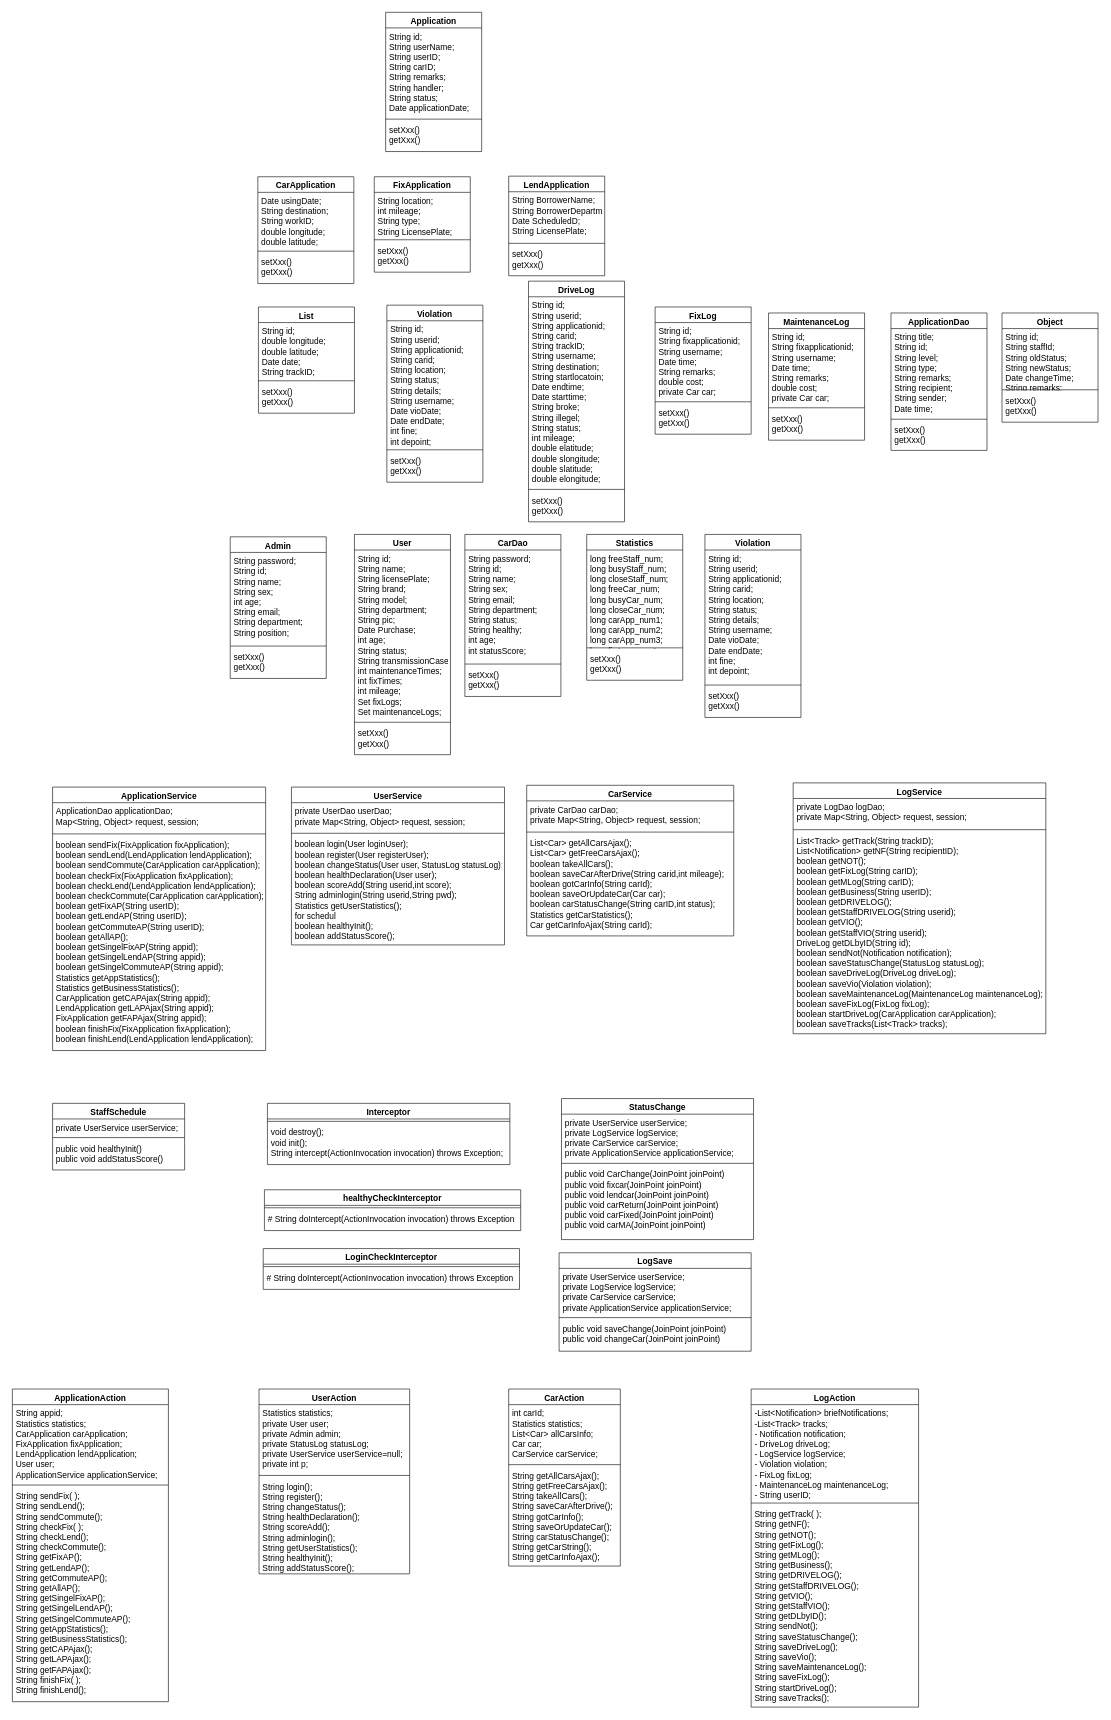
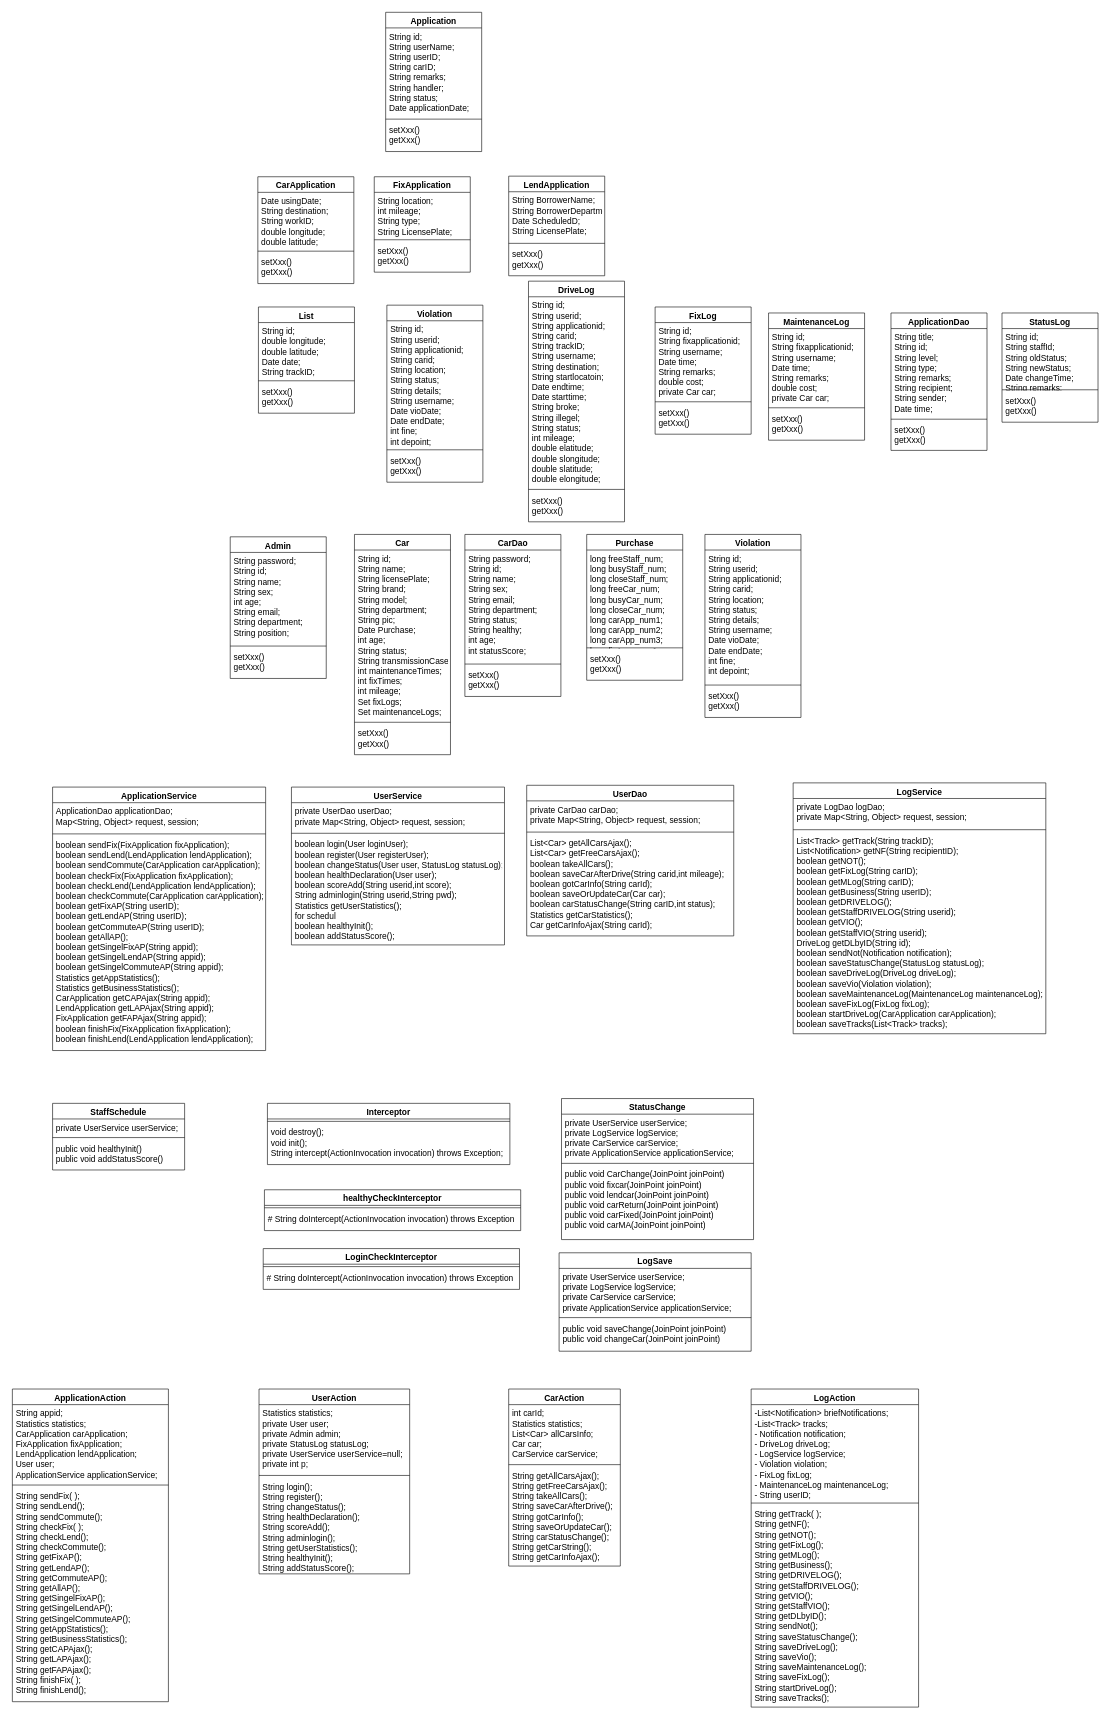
node "Object": label "Object" -> "StatusLog"
node "User": label "User" -> "Car"
node "Statistics": label "Statistics" -> "Purchase"
node "CarService": label "CarService" -> "UserDao"
